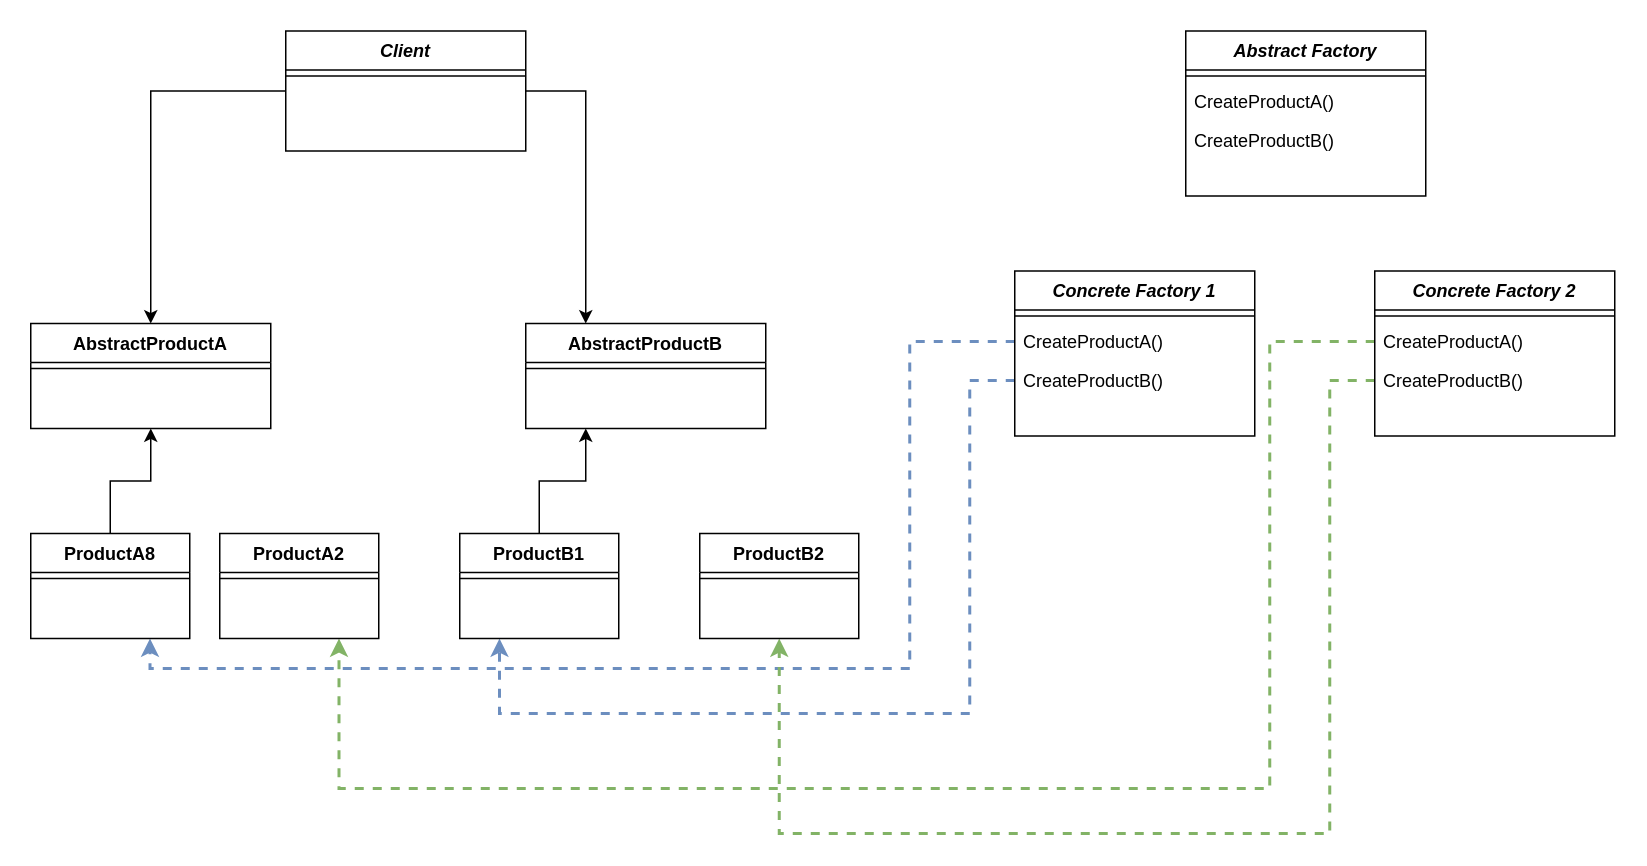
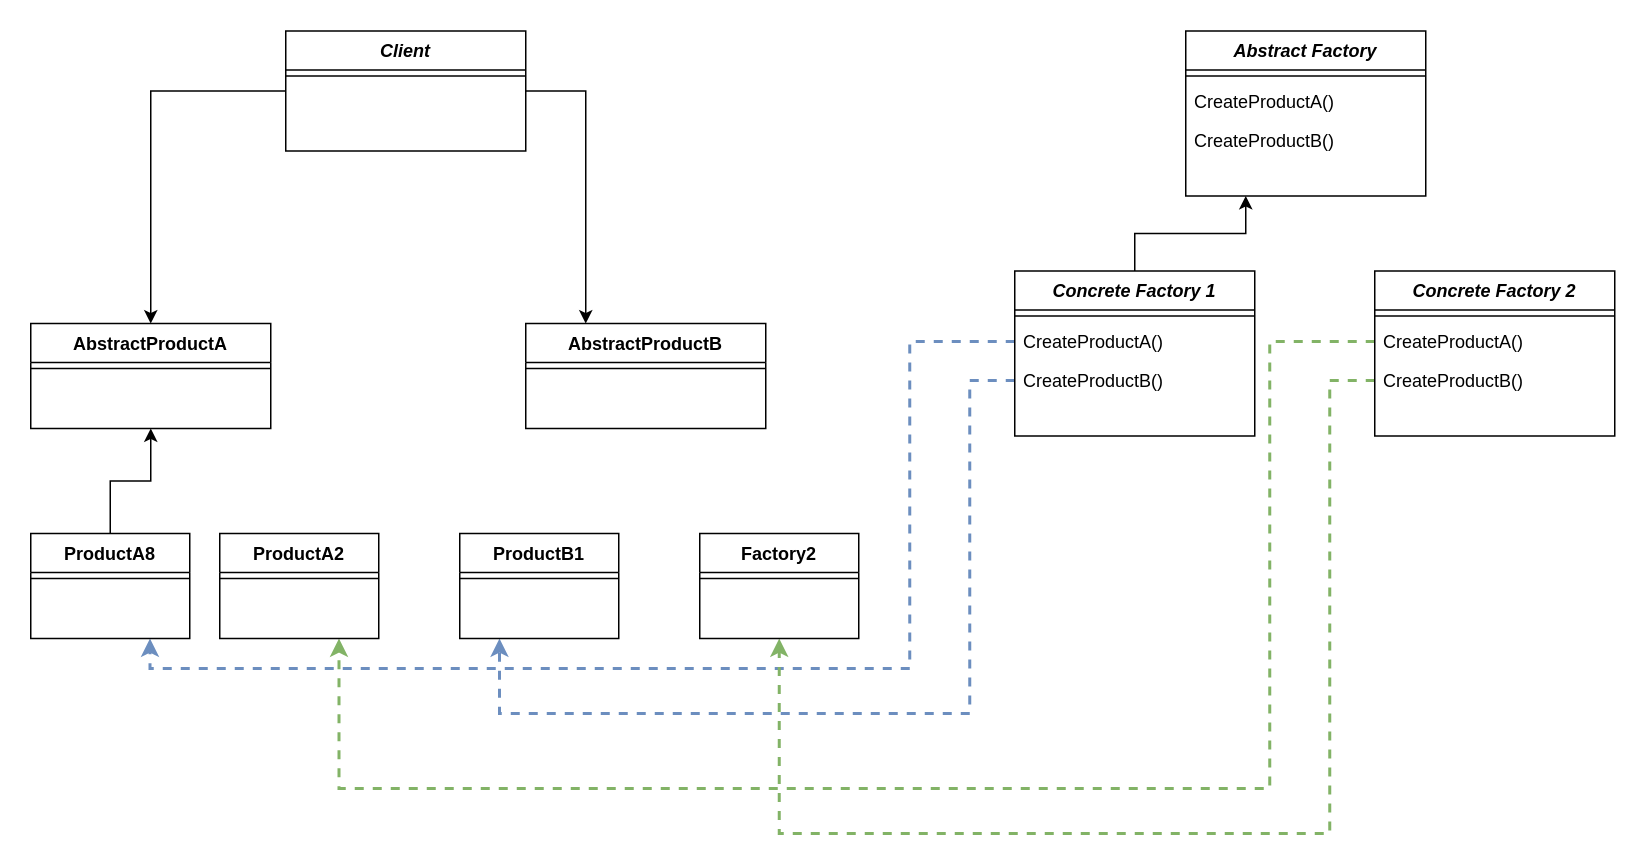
edge "Concrete Factory 1" -> "Abstract Factory": added
edge "ProductB1" -> "AbstractProductB": removed
node "ProductB2": label "ProductB2" -> "Factory2"
